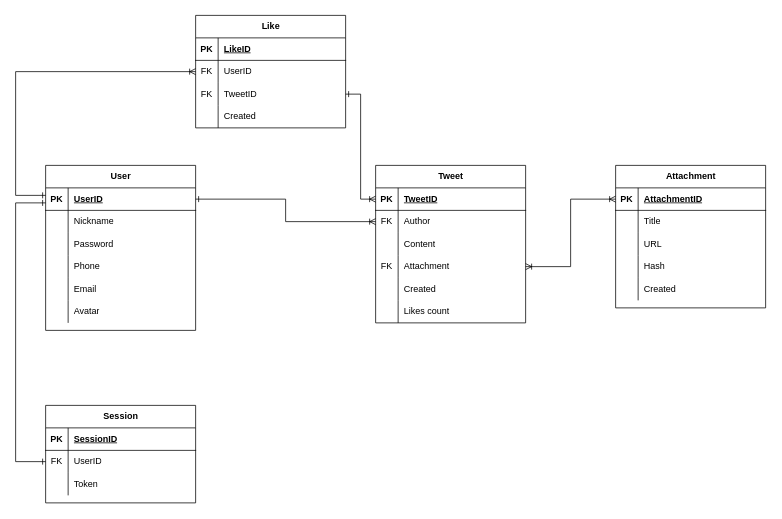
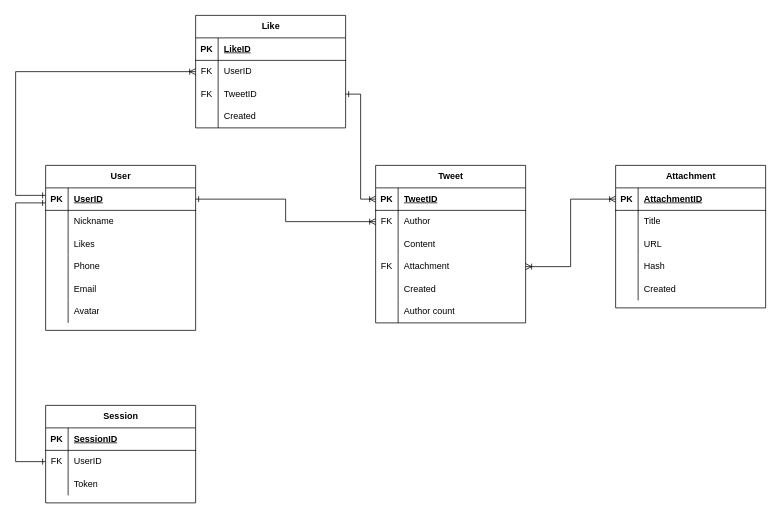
node "Password": label "Password" -> "Likes"
node "Likes count": label "Likes count" -> "Author count"
